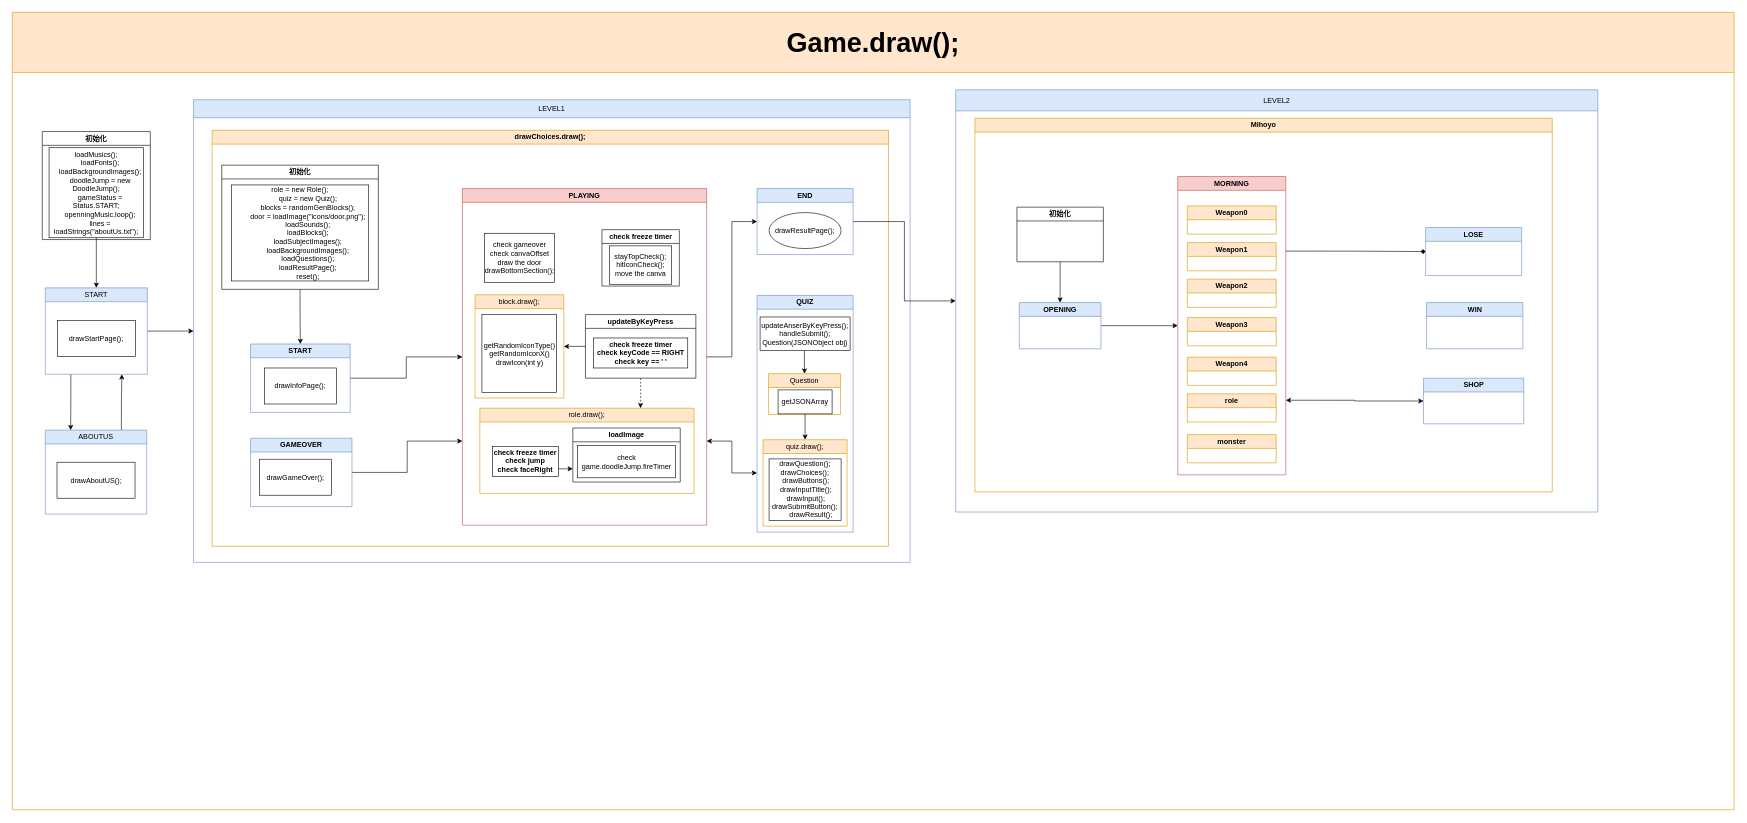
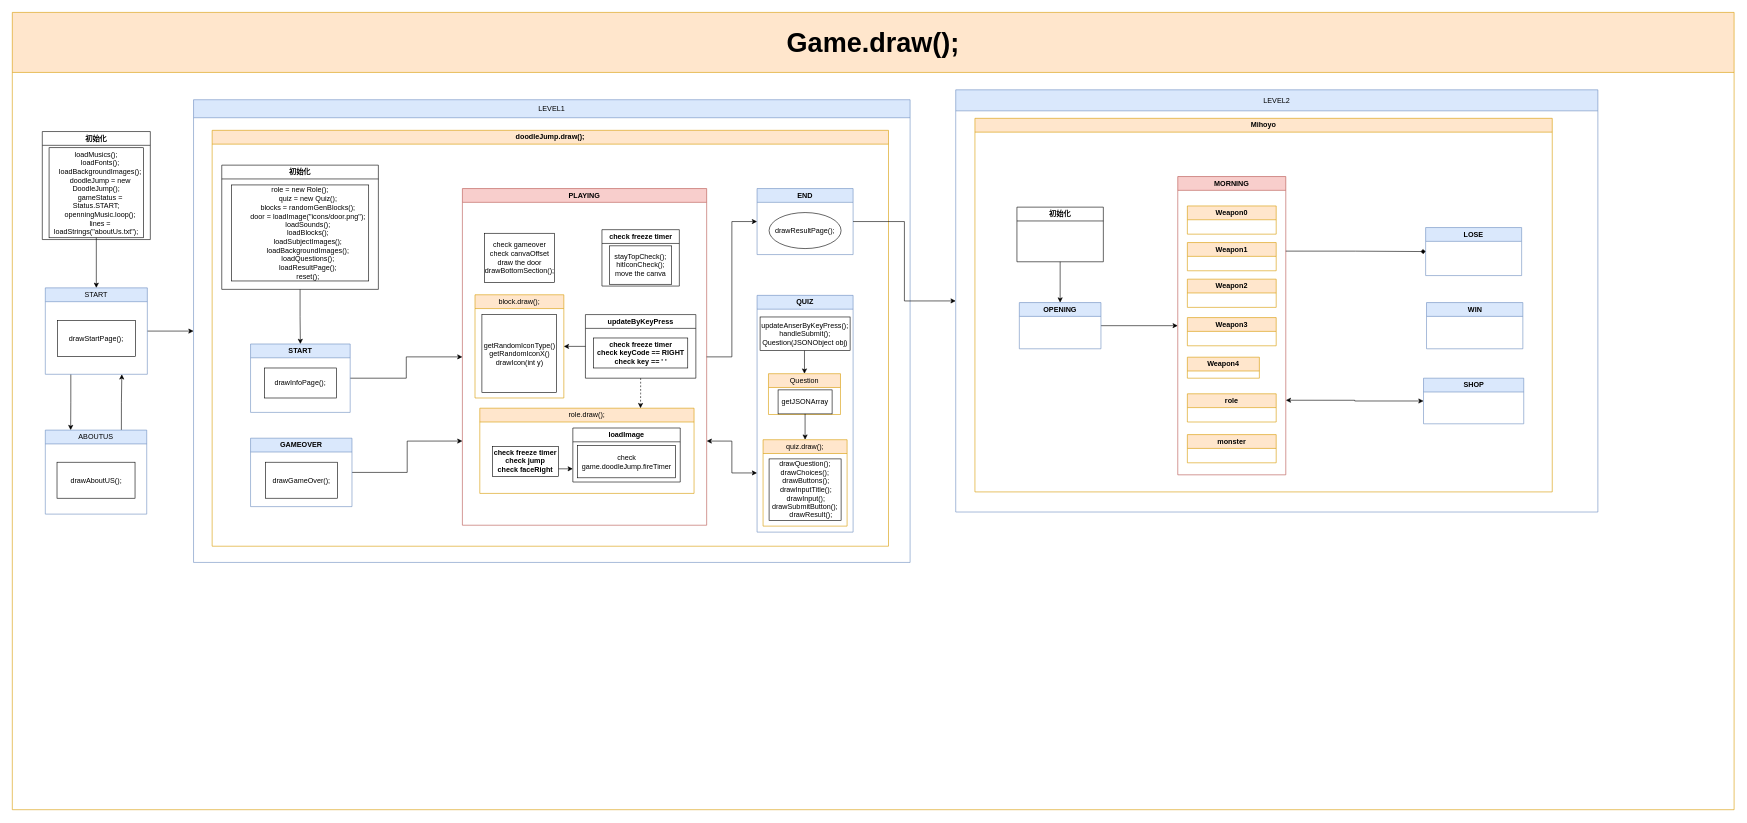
node "drawChoices.draw();": label "drawChoices.draw();" -> "doodleJump.draw();"
node "Weapon4": size 89x28 -> 72x21
node "drawInfoPage();": size 72x36 -> 72x30
node "drawGameOver();": moved (296, 477) -> (302, 480)
